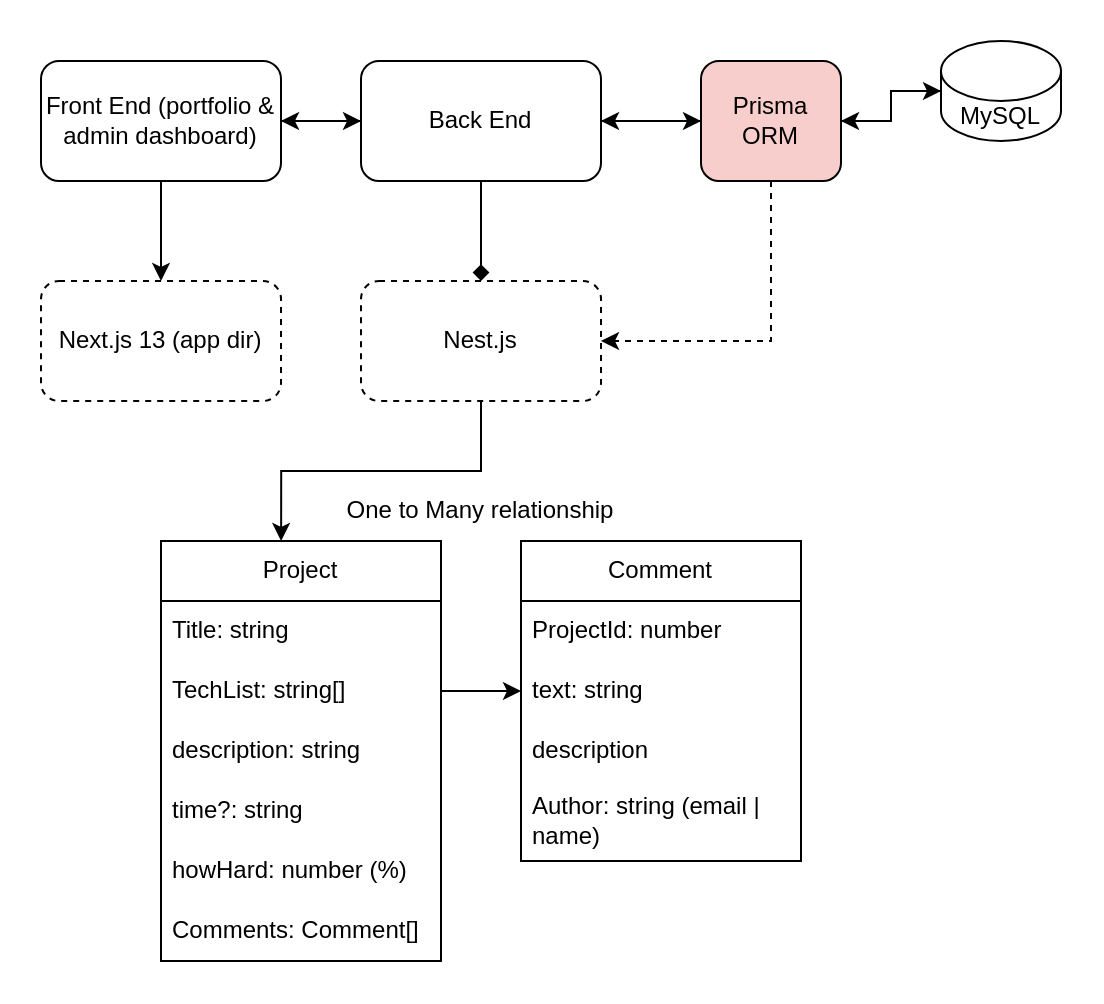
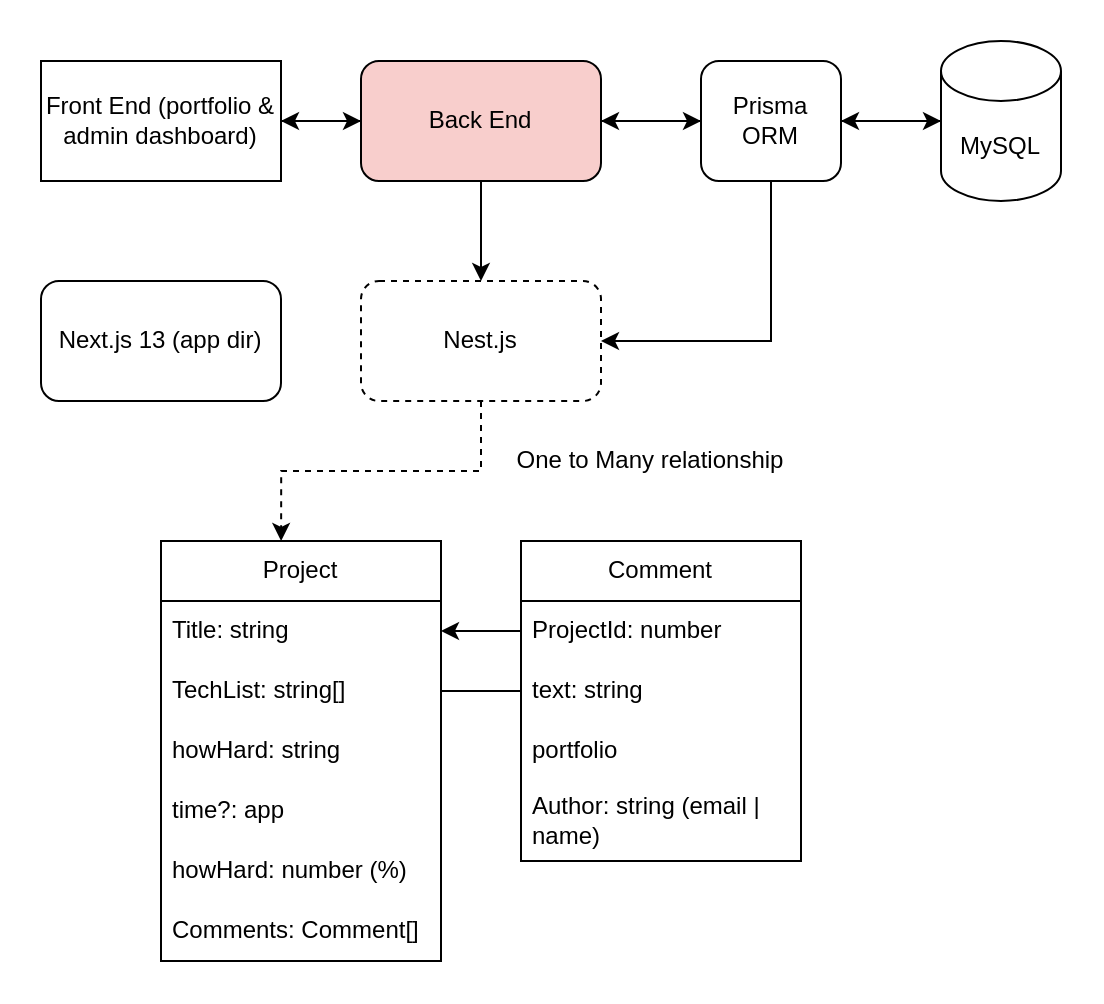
node "MySQL": size 120x100 -> 120x160
node "Front End (portfolio & admin dashboard)": shape rounded rectangle -> rectangle
node "Back End": fillcolor #ffffff -> #f8cecc
node "Prisma ORM": fillcolor #f8cecc -> #ffffff
edge "Front End (portfolio & admin dashboard)" -> "Next.js 13 (app dir)": removed
edge "Back End" -> "Nest.js": arrowhead diamond -> classic
edge "Prisma ORM" -> "Nest.js": style dashed -> solid
node "Next.js 13 (app dir)": style dashed -> solid
edge "Nest.js" -> "Project": style solid -> dashed
node "One to Many relationship": moved (481, 511) -> (651, 461)
edge "ProjectId: number" -> "Title: string": added
edge "TechList: string[]" -> "text: string": arrowhead classic -> none
node "description: string": label "description: string" -> "howHard: string"
node "description": label "description" -> "portfolio"
node "time?: string": label "time?: string" -> "time?: app"
